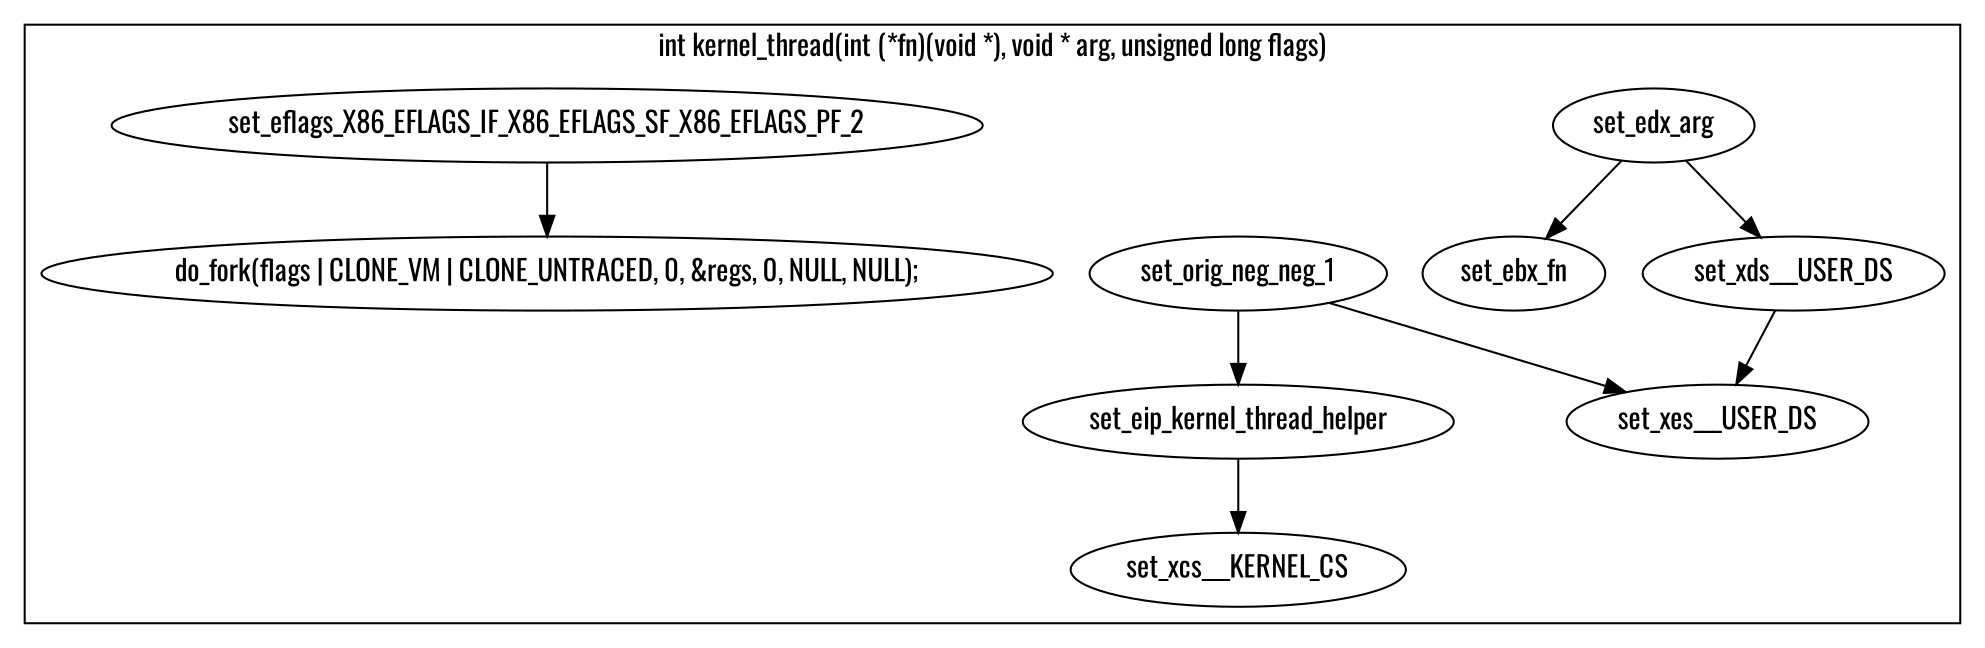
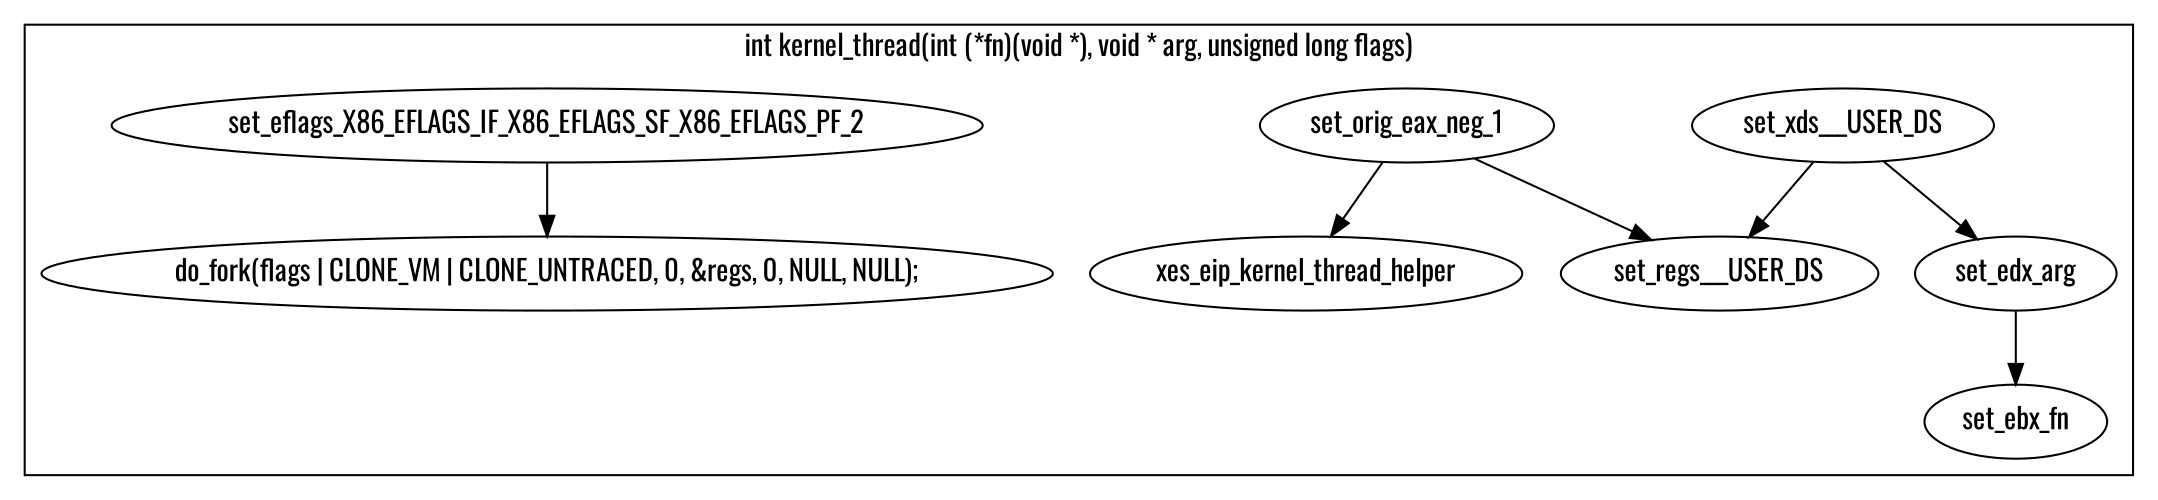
edge "set_edx_arg" -> "set_xds___USER_DS": reversed
node "set_orig_neg_neg_1": label "set_orig_neg_neg_1" -> "set_orig_eax_neg_1"
node "set_eip_kernel_thread_helper": label "set_eip_kernel_thread_helper" -> "xes_eip_kernel_thread_helper"
node "set_xes___USER_DS": label "set_xes___USER_DS" -> "set_regs___USER_DS"
node "set_xcs___KERNEL_CS": removed
